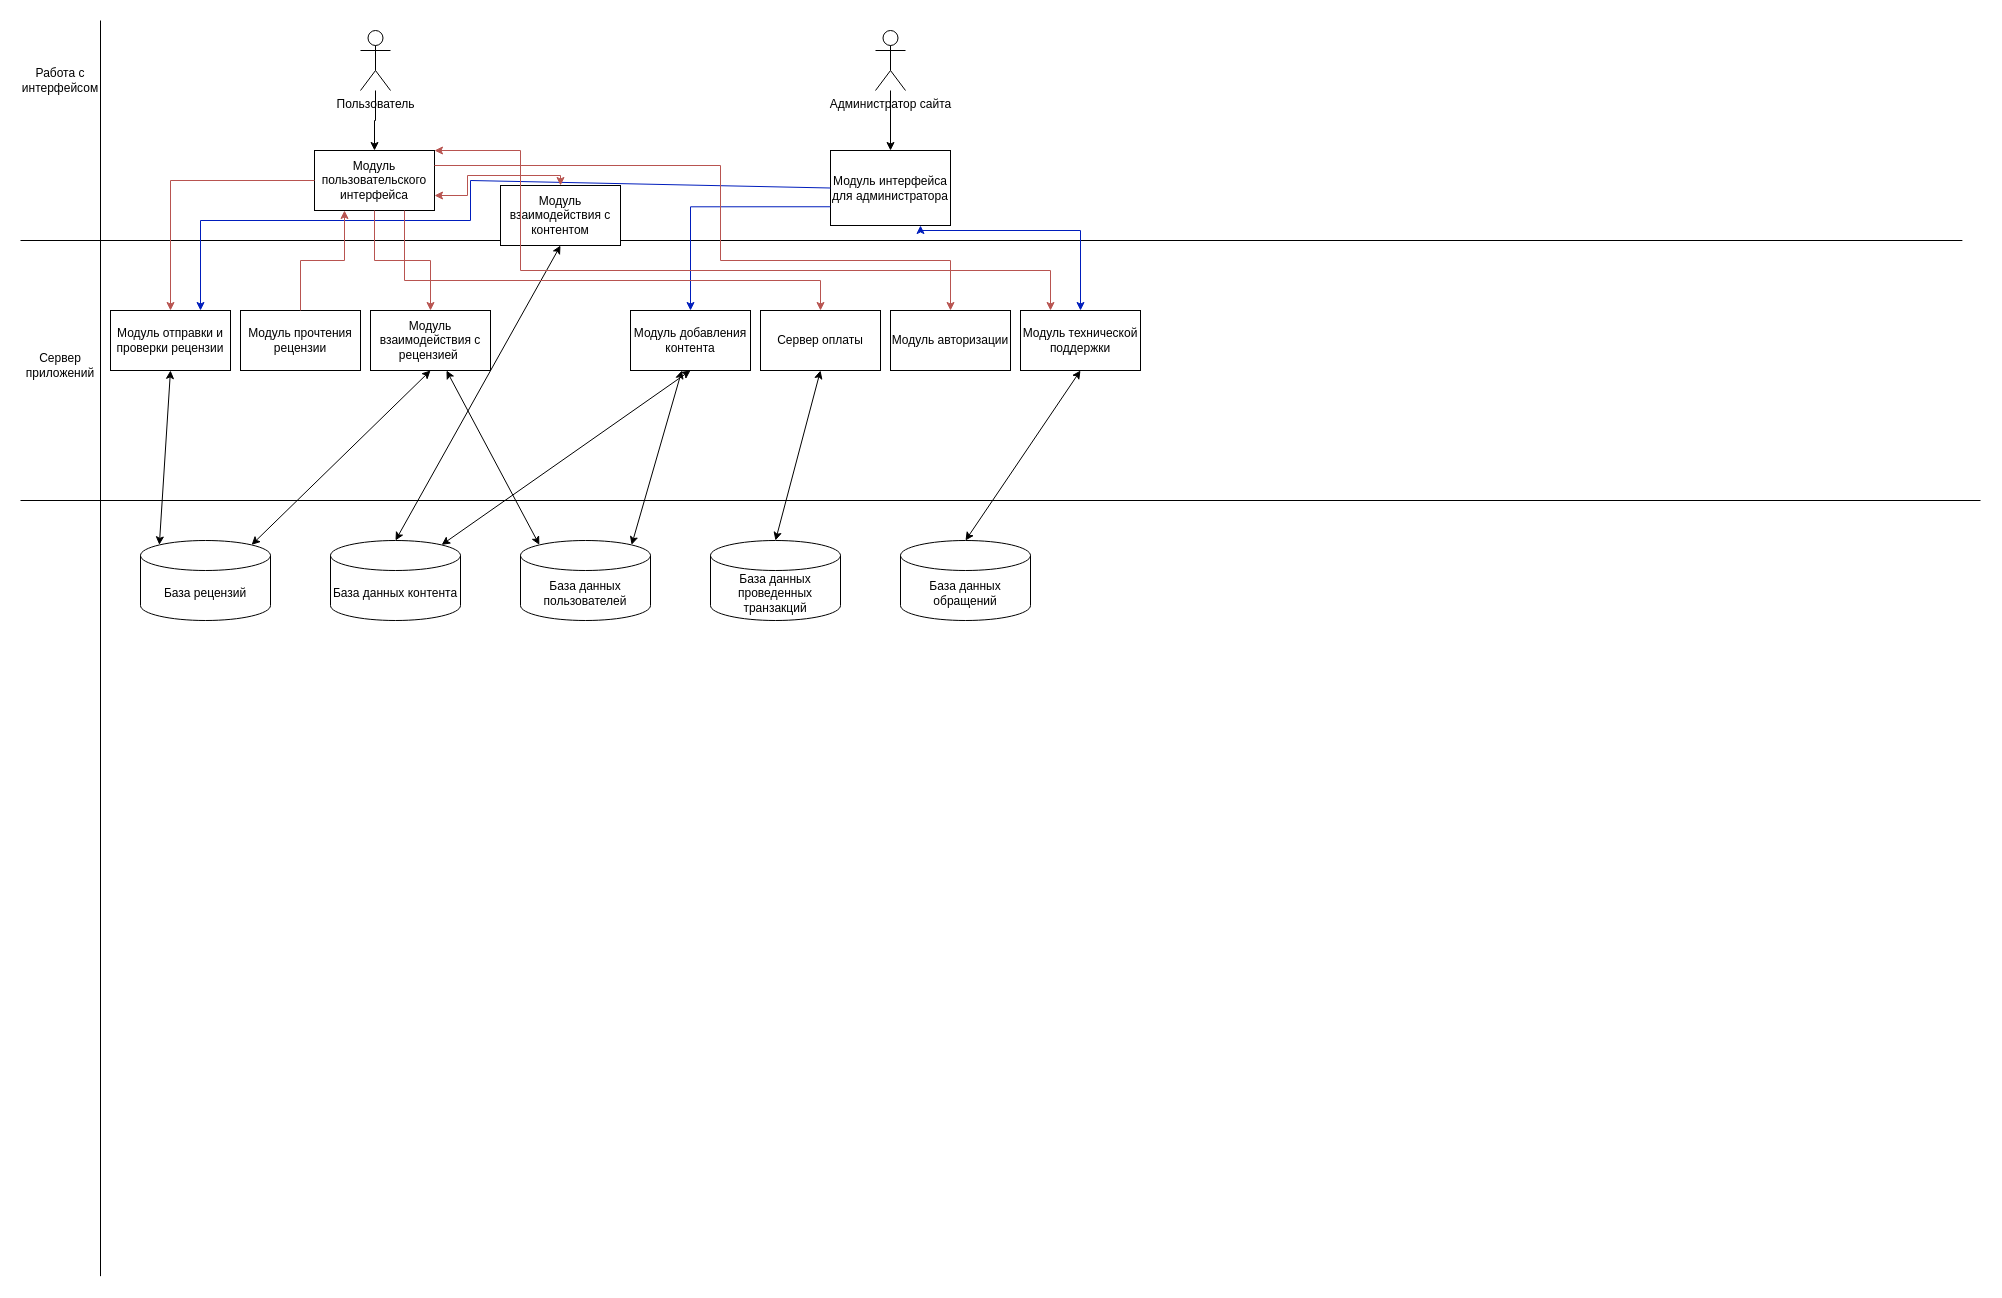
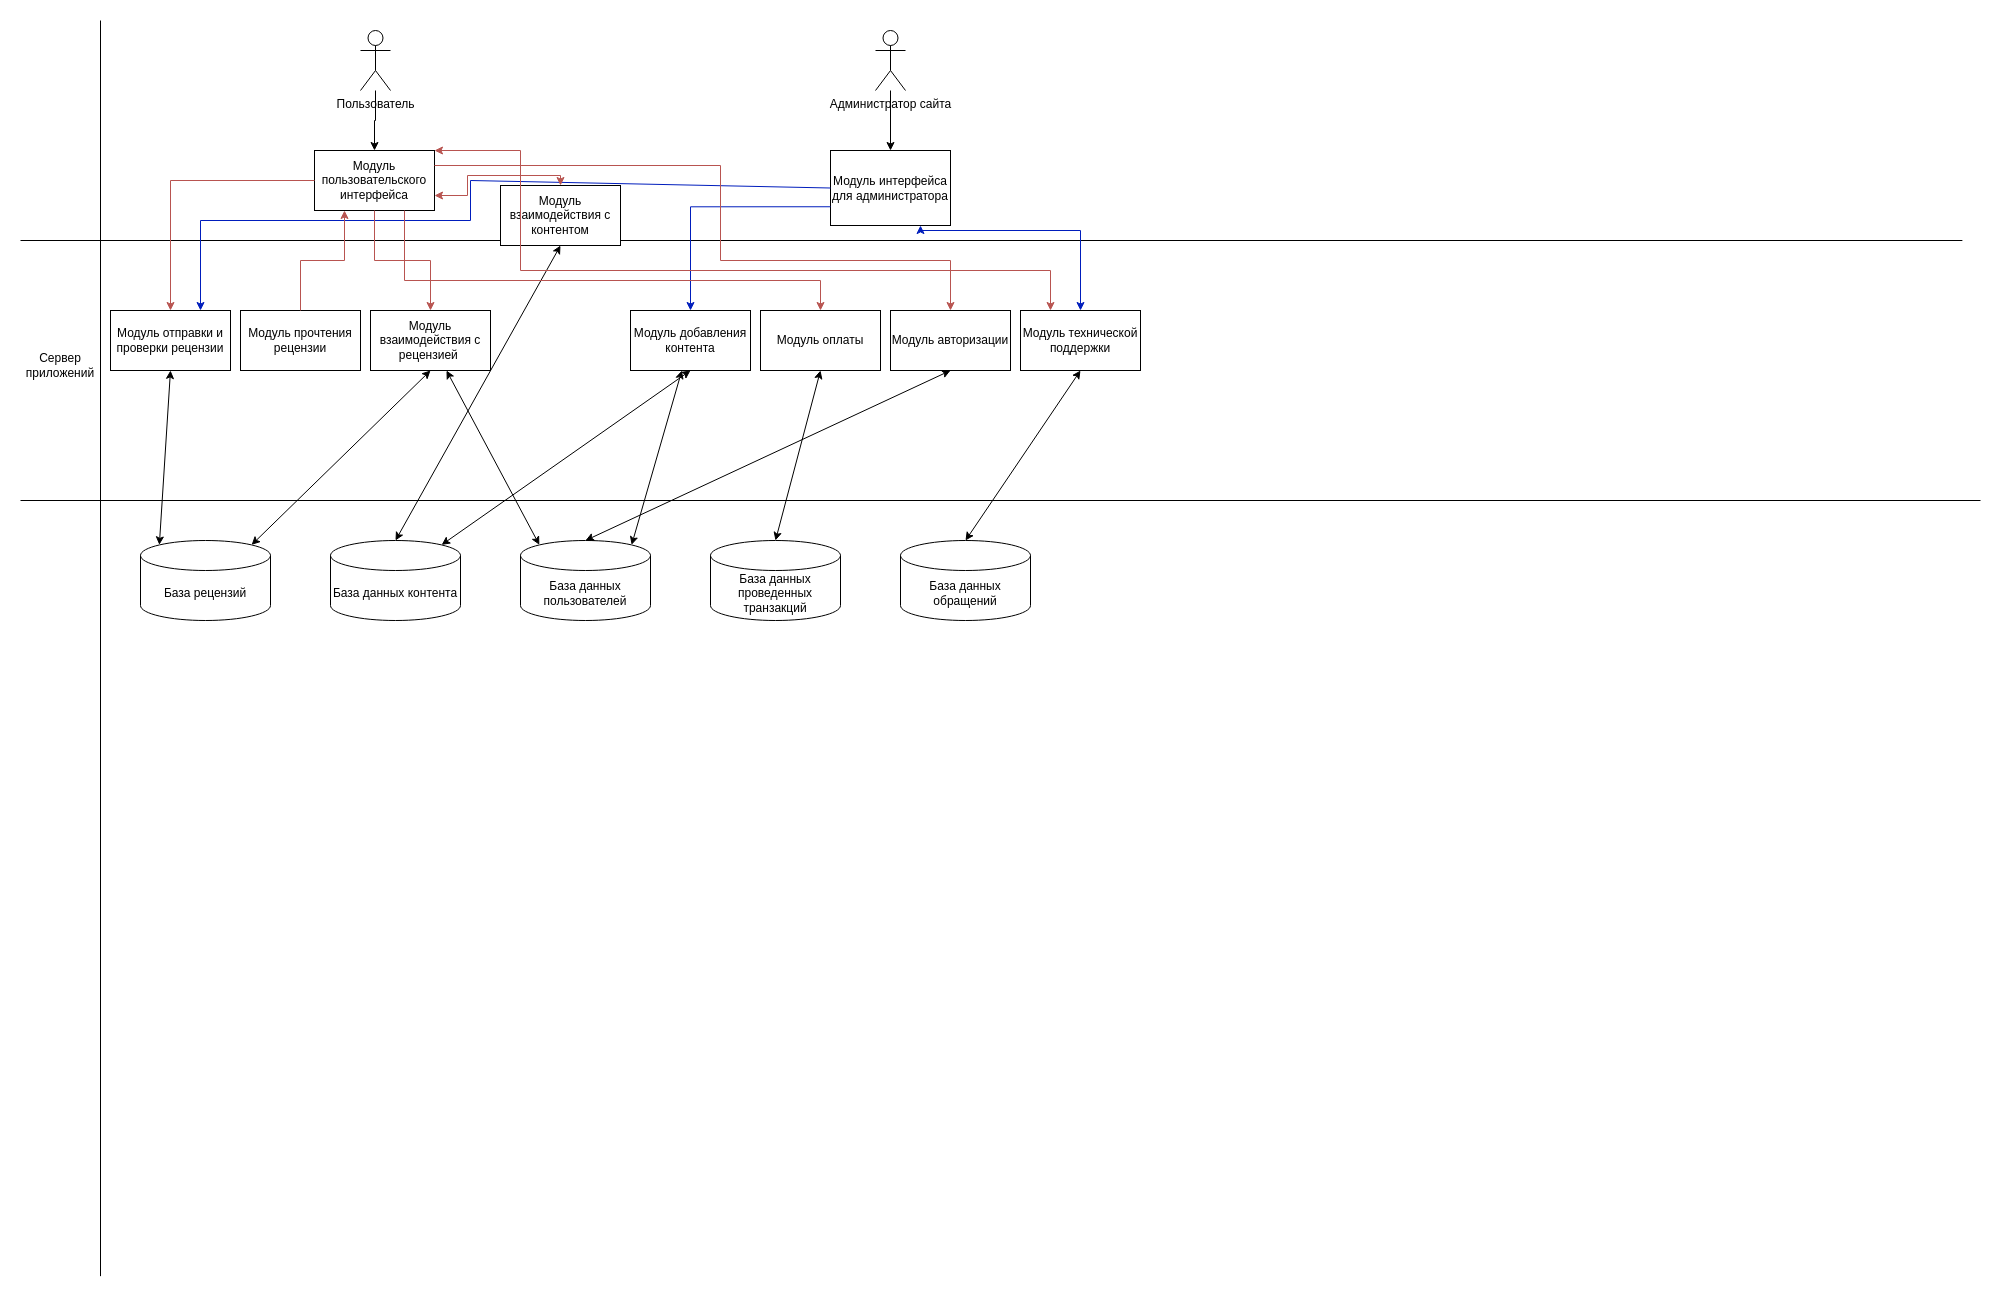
node "Работа с интерфейсом": removed
node "Сервер оплаты": label "Сервер оплаты" -> "Модуль оплаты"
edge "Модуль авторизации" -- "База данных пользователей": added
